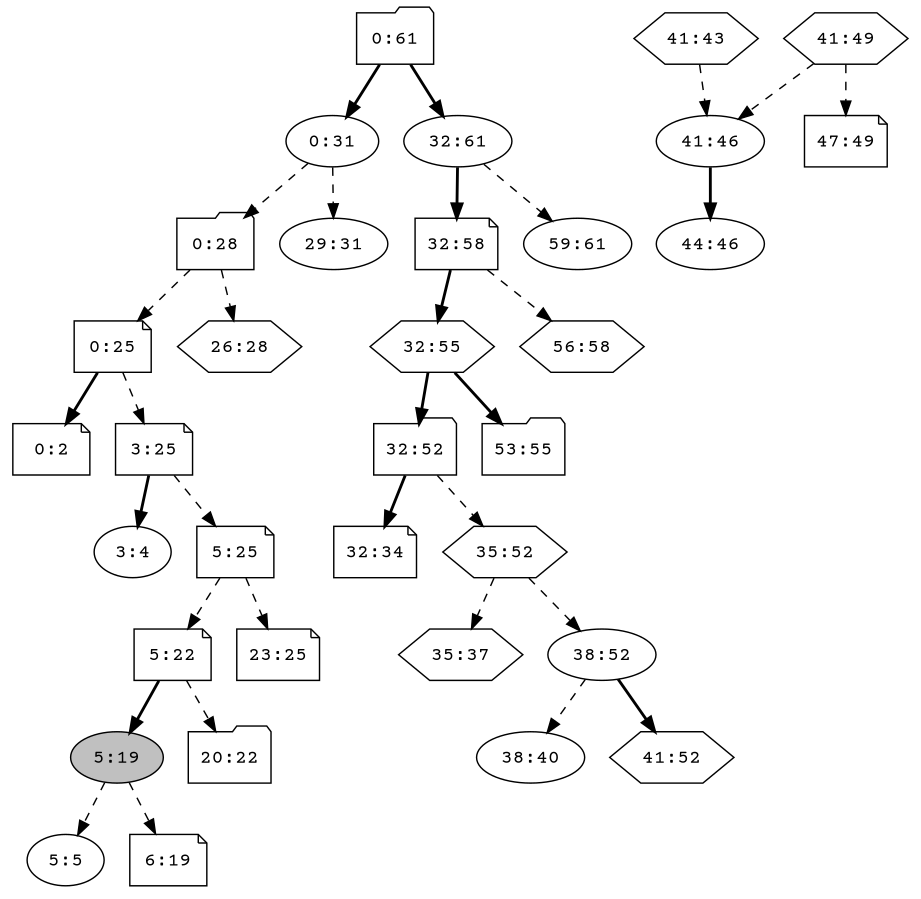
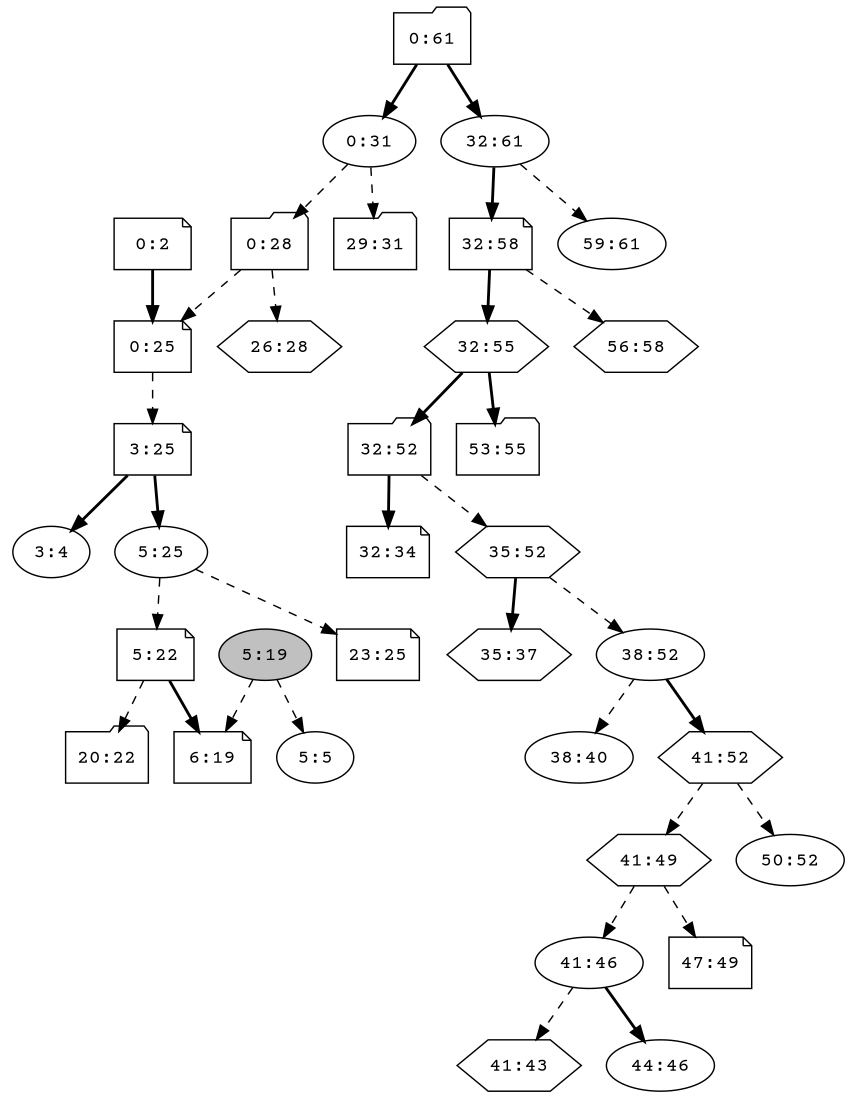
edge "41:43" -> "41:46": reversed
node "29:31": shape ellipse -> folder
edge "0:25" -> "0:2": reversed
edge "3:25" -> "5:25": style dashed -> bold
node "5:25": shape note -> ellipse
edge "35:52" -> "35:37": style dashed -> bold
edge "5:22" -> "5:19": now "5:22" -> "6:19"
edge "41:52" -> "41:49": added
node "50:52": added
